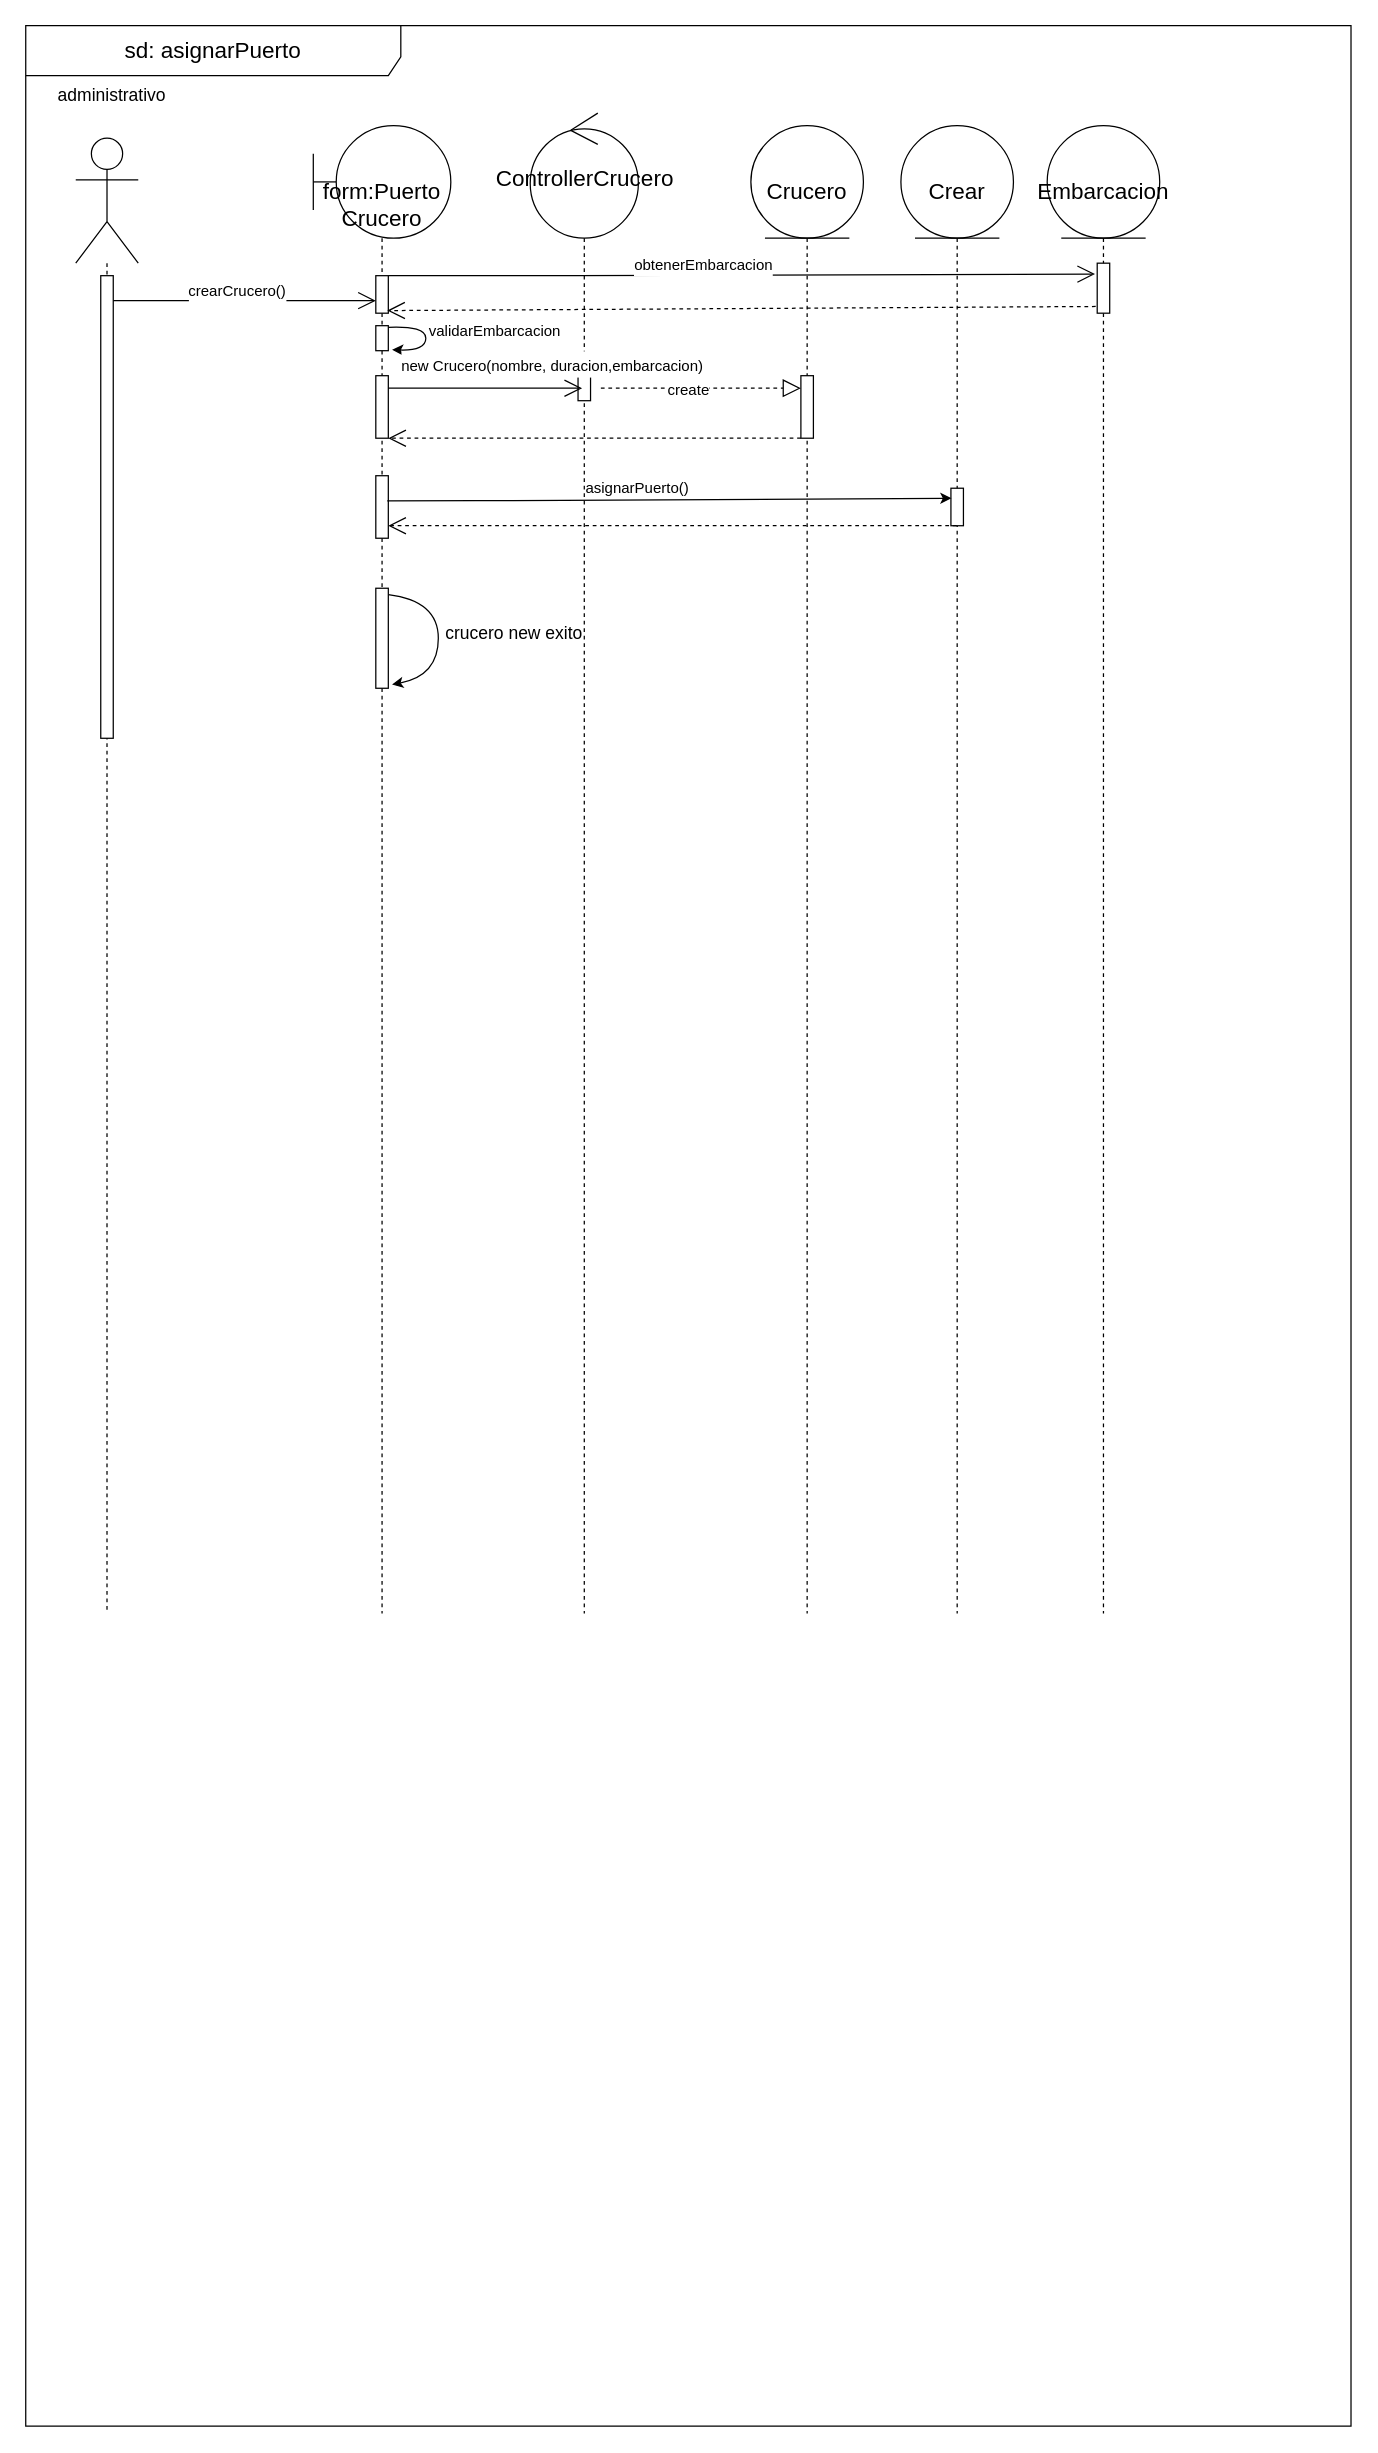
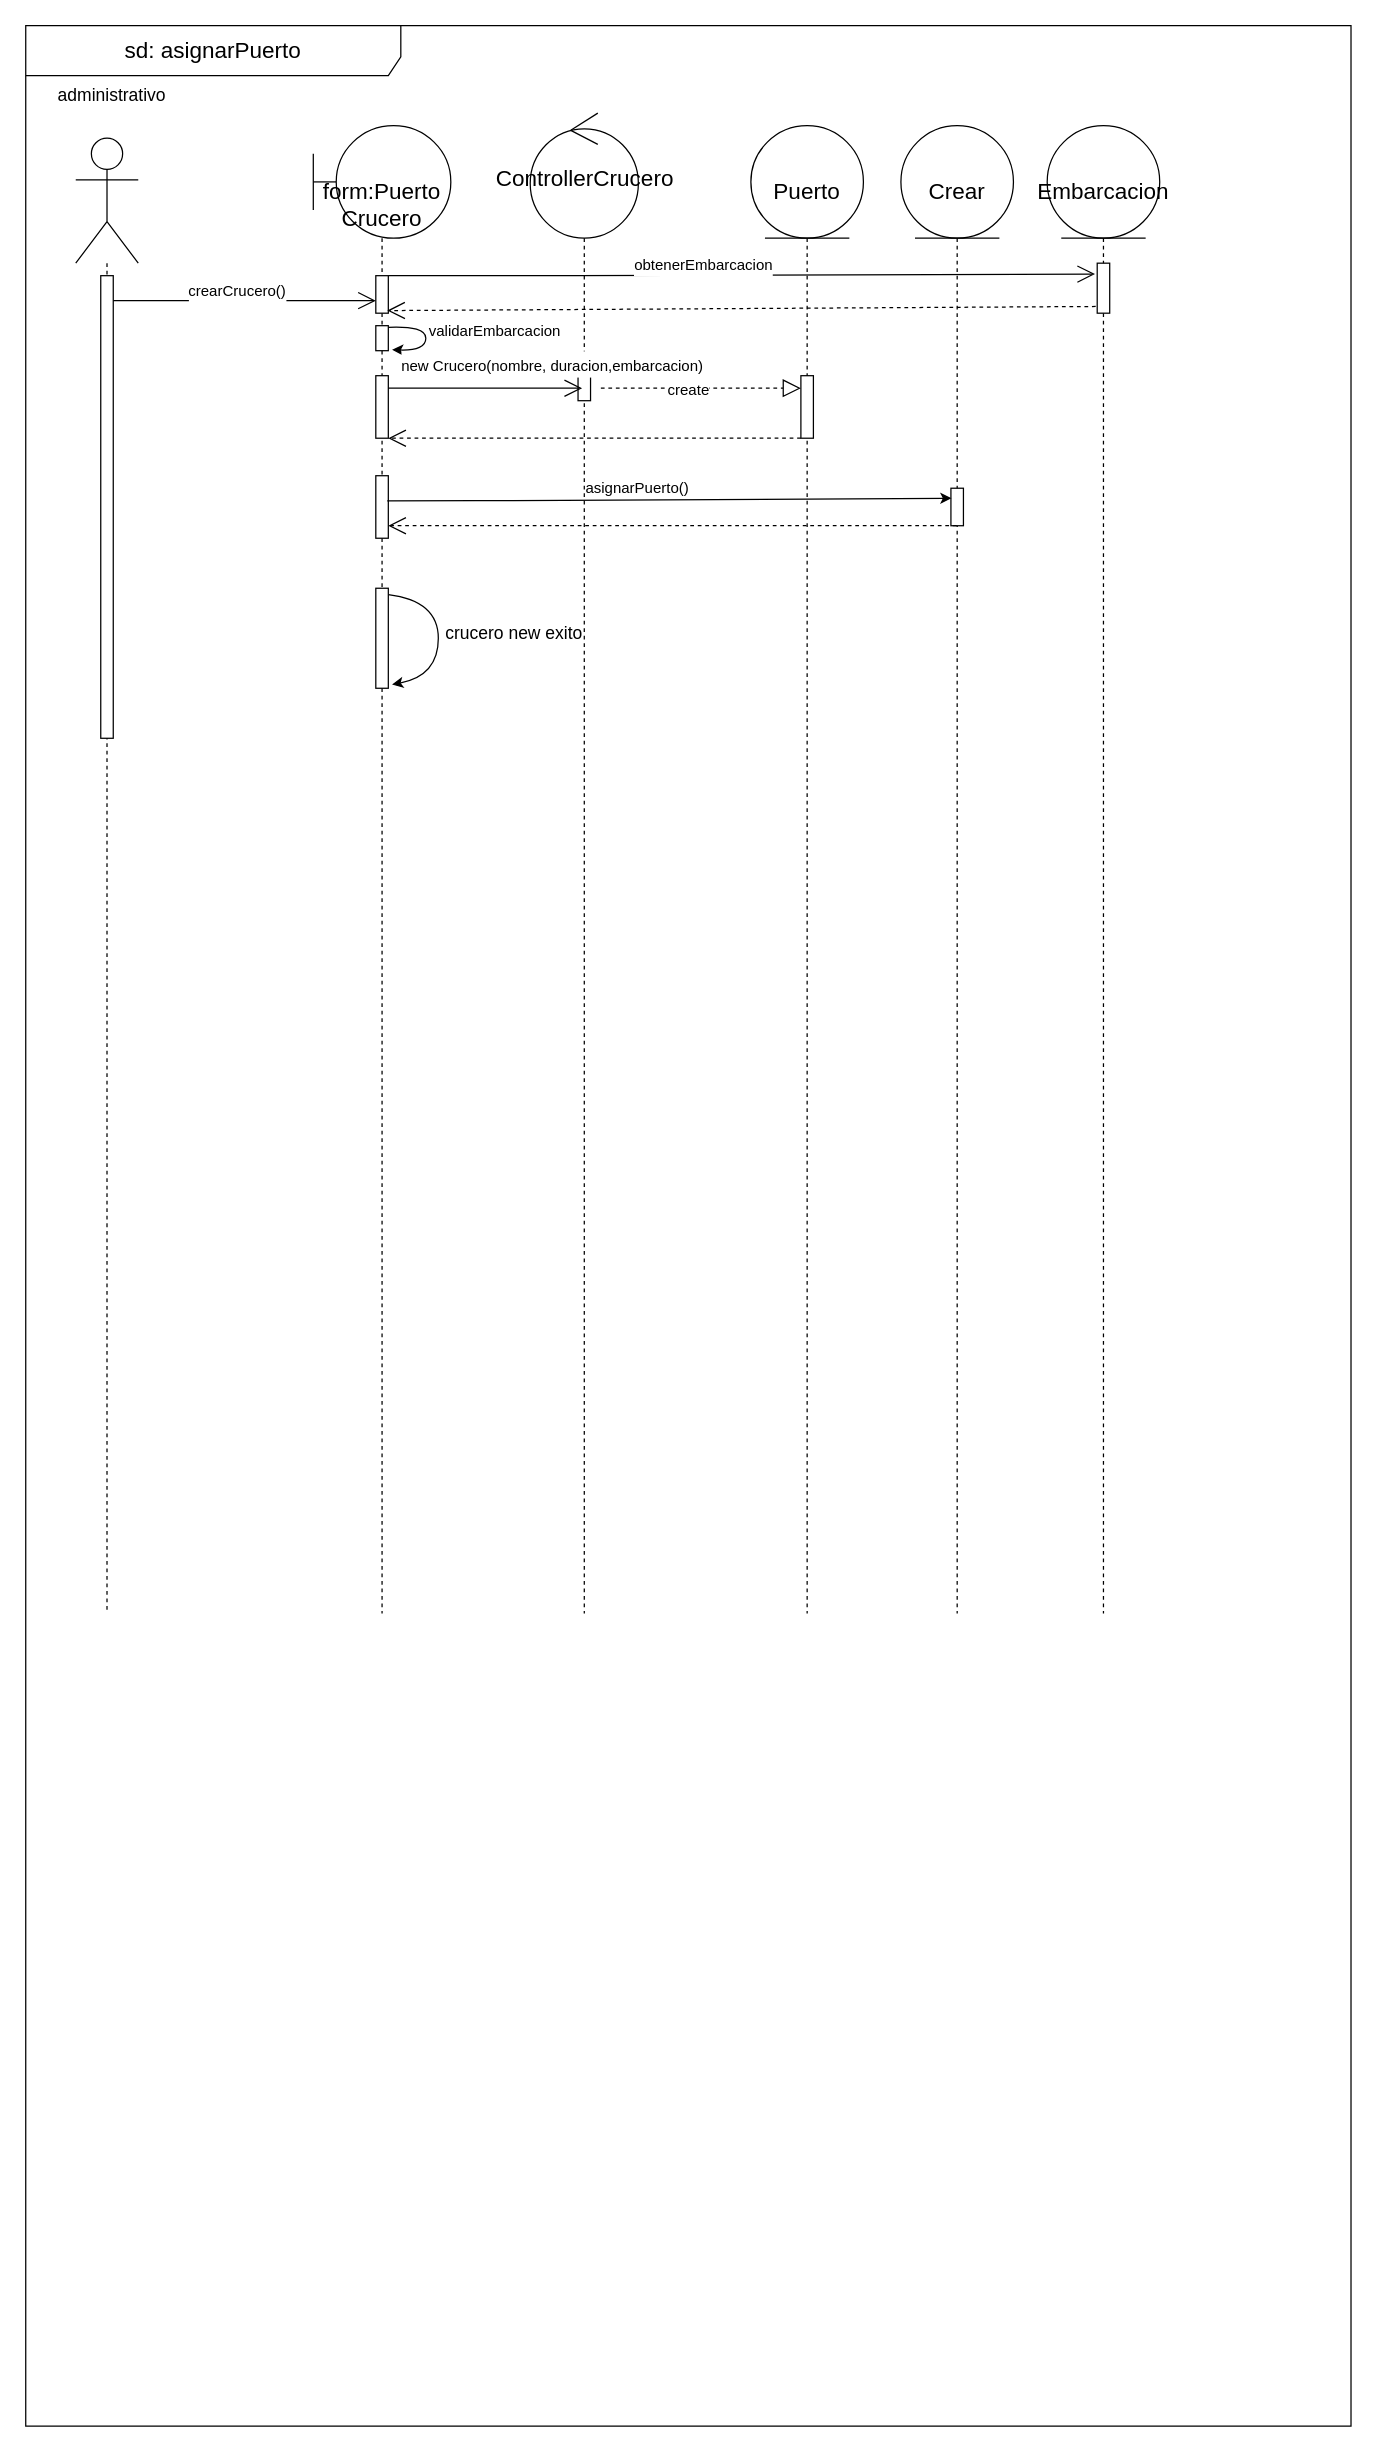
node "Crucero": label "Crucero" -> "Puerto"
